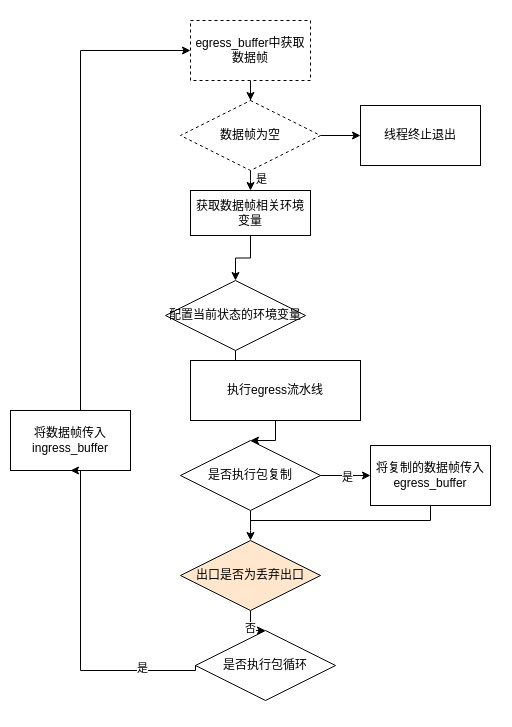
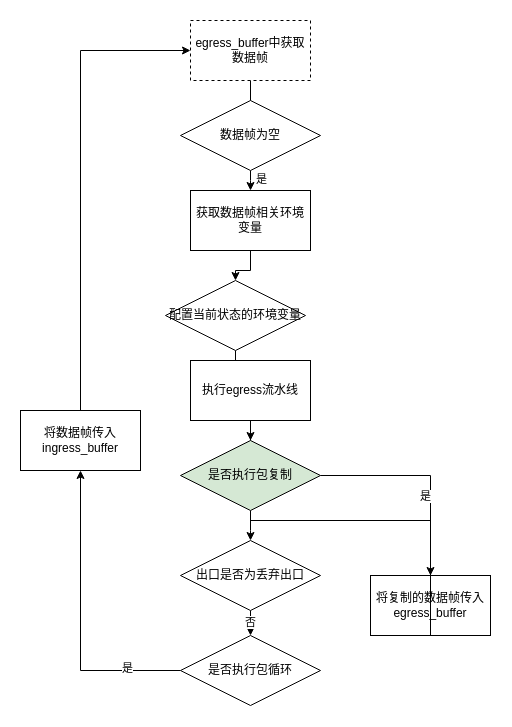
edge "egress_buffer中获取数据帧" -> "数据帧为空": arrowhead classic -> none
node "数据帧为空": style dashed -> solid
edge "数据帧为空" -> "线程终止退出": removed
node "线程终止退出": removed
node "获取数据帧相关环境变量": size 120x45 -> 120x60
node "执行egress流水线": size 170x60 -> 120x60
node "将数据帧传入ingress_buffer": moved (71, 441) -> (81, 441)
node "是否执行包复制": fillcolor #ffffff -> #d5e8d4
node "将复制的数据帧传入egress_buffer": moved (431, 476) -> (431, 606)
node "出口是否为丢弃出口": fillcolor #ffe6cc -> #ffffff
node "是否执行包循环": moved (266, 666) -> (251, 671)
